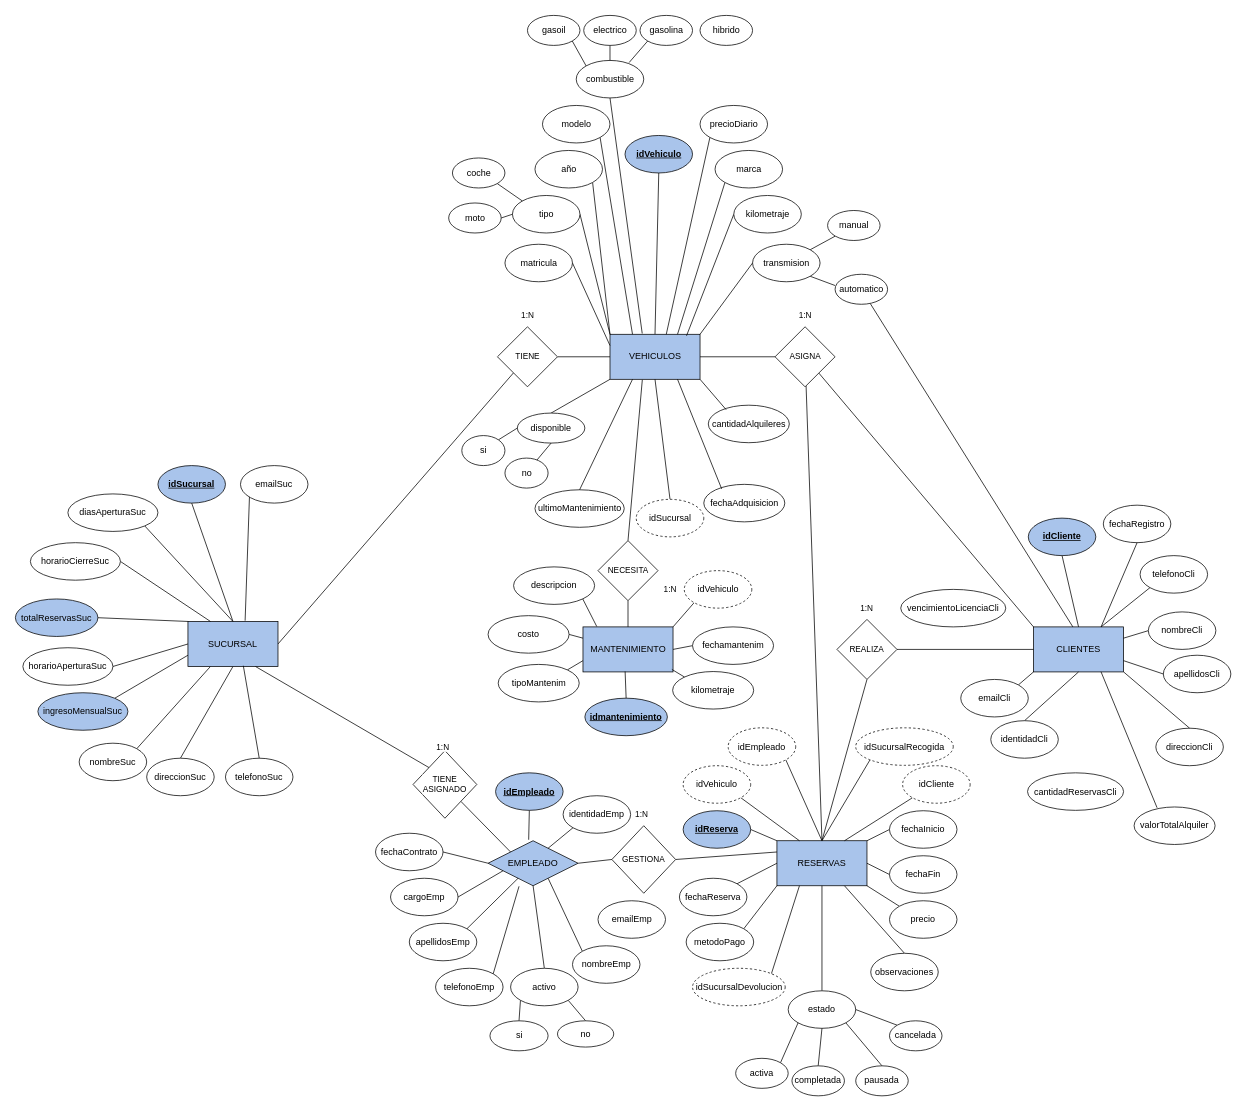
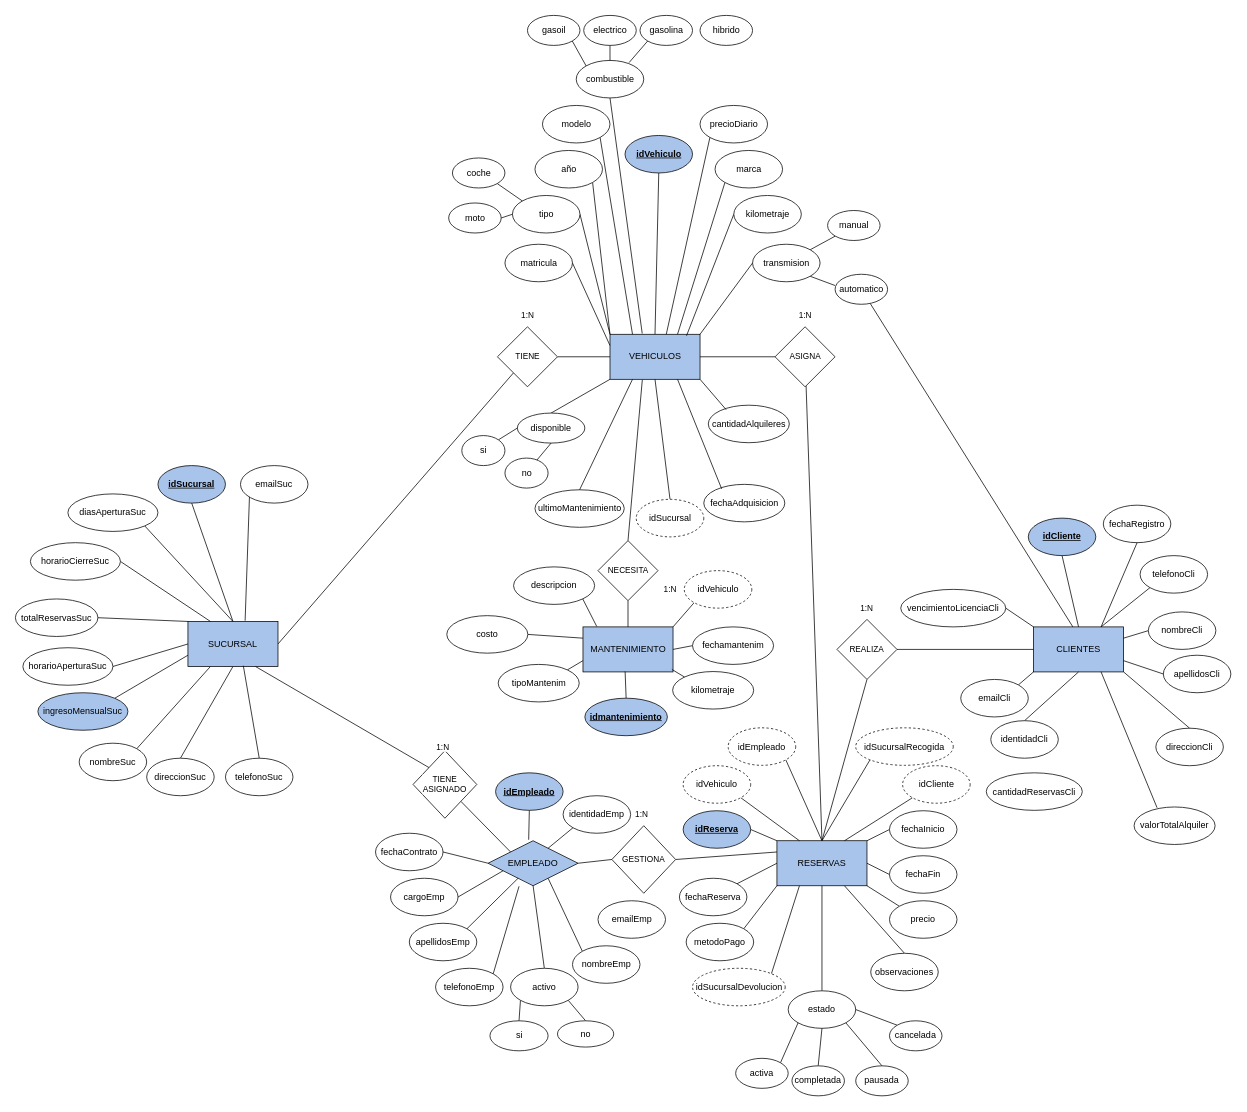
edge "ASIGNA" -- "CLIENTES": now "vencimientoLicenciaCli" -- "CLIENTES"
node "totalReservasSuc": fillcolor #a9c4eb -> #ffffff
node "costo": moved (528, 634) -> (487, 634)
node "cantidadReservasCli": moved (1075, 791) -> (1034, 791)
